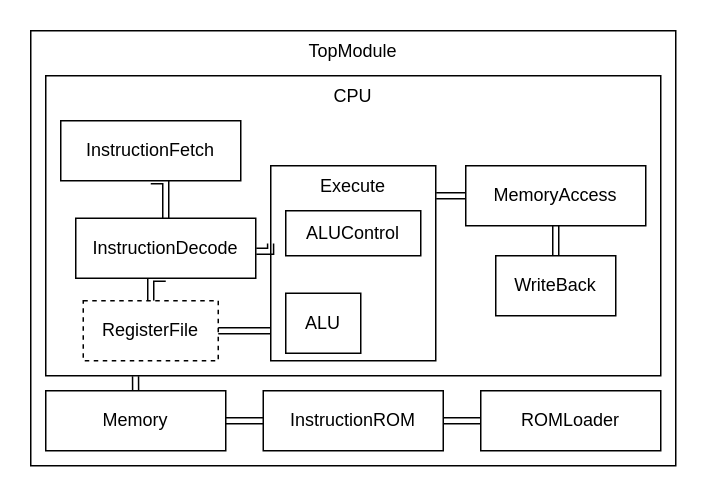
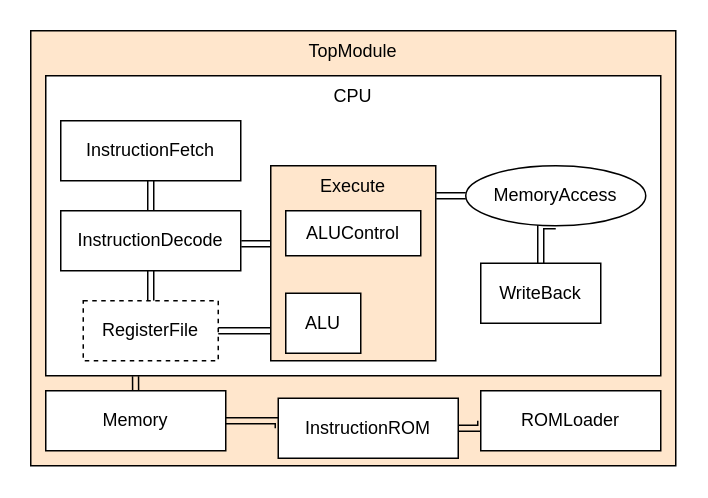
node "TopModule": fillcolor #ffffff -> #ffe6cc
node "MemoryAccess": shape rectangle -> ellipse
node "InstructionDecode": moved (166, 248) -> (151, 241)
node "Execute": fillcolor #ffffff -> #ffe6cc
node "WriteBack": moved (556, 286) -> (541, 293)
node "InstructionROM": moved (353, 421) -> (368, 428)
